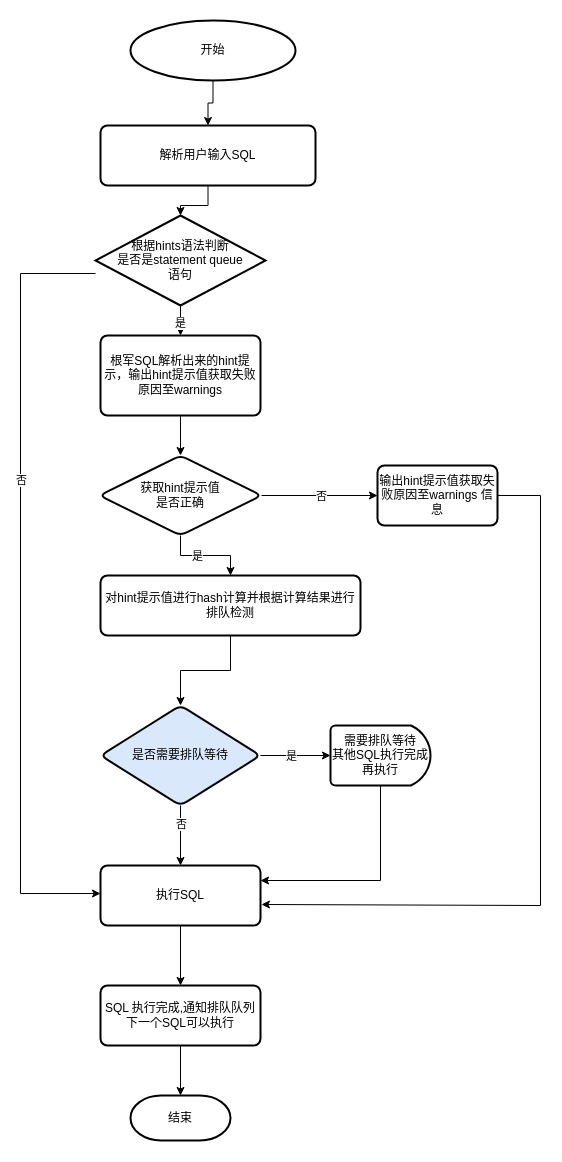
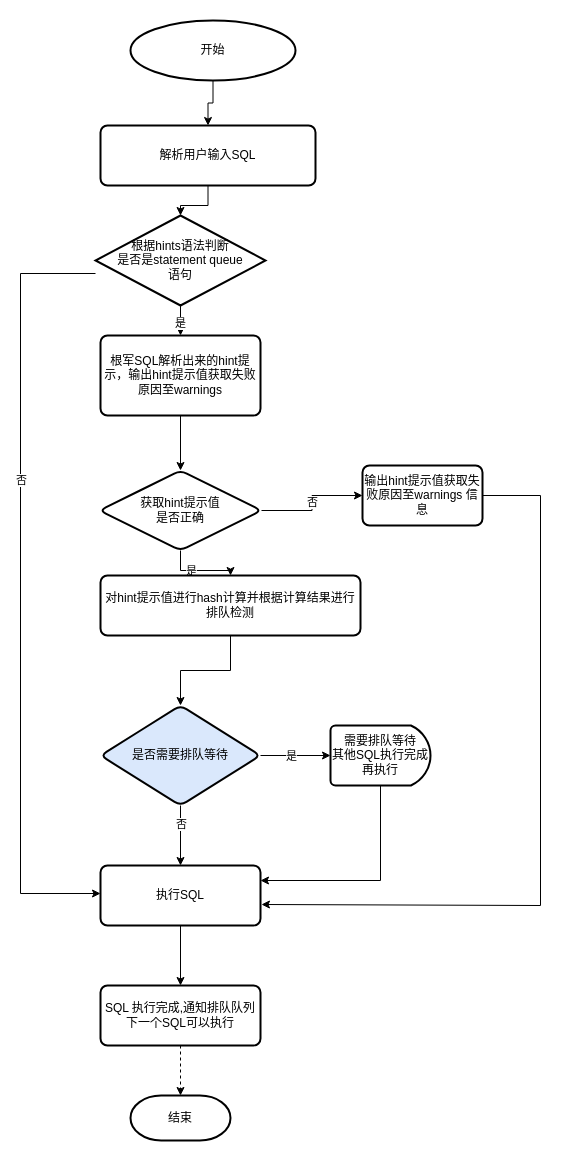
node "获取hint提示值 是否正确": moved (181, 496) -> (181, 511)
node "输出hint提示值获取失败原因至warnings 信息": moved (438, 496) -> (423, 496)
edge "SQL 执行完成,通知排队队列下一个SQL可以执行" -> "结束": style solid -> dashed
